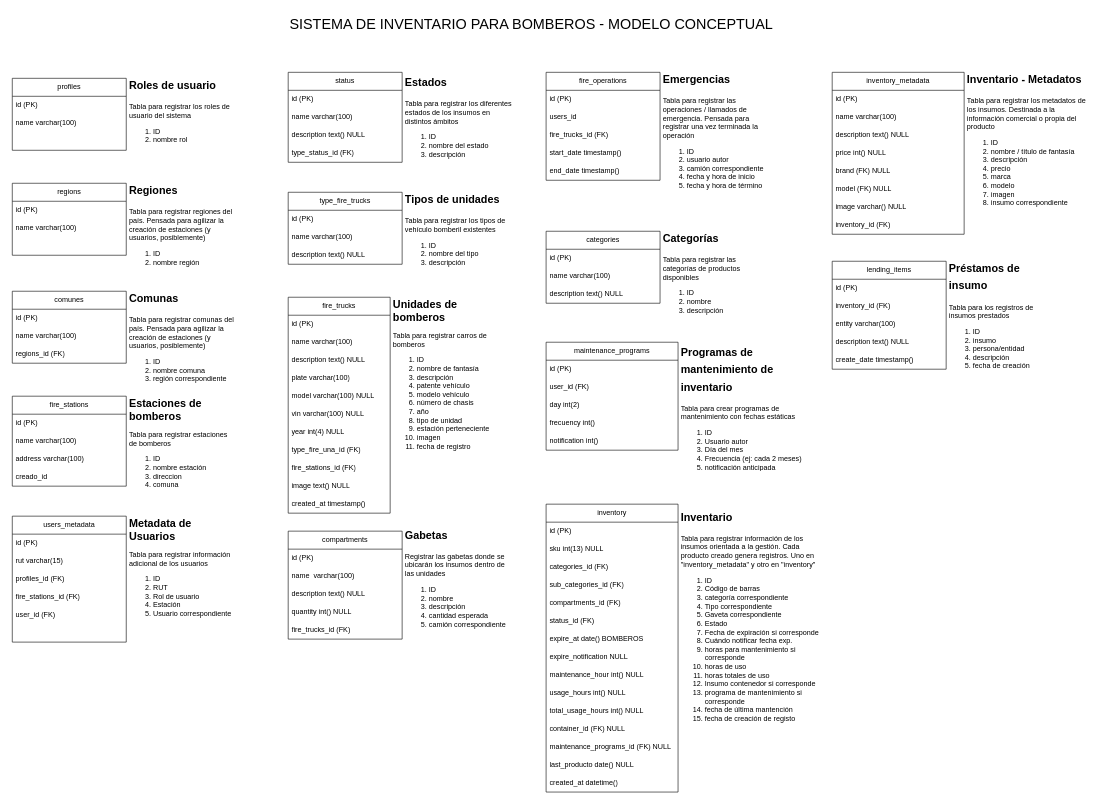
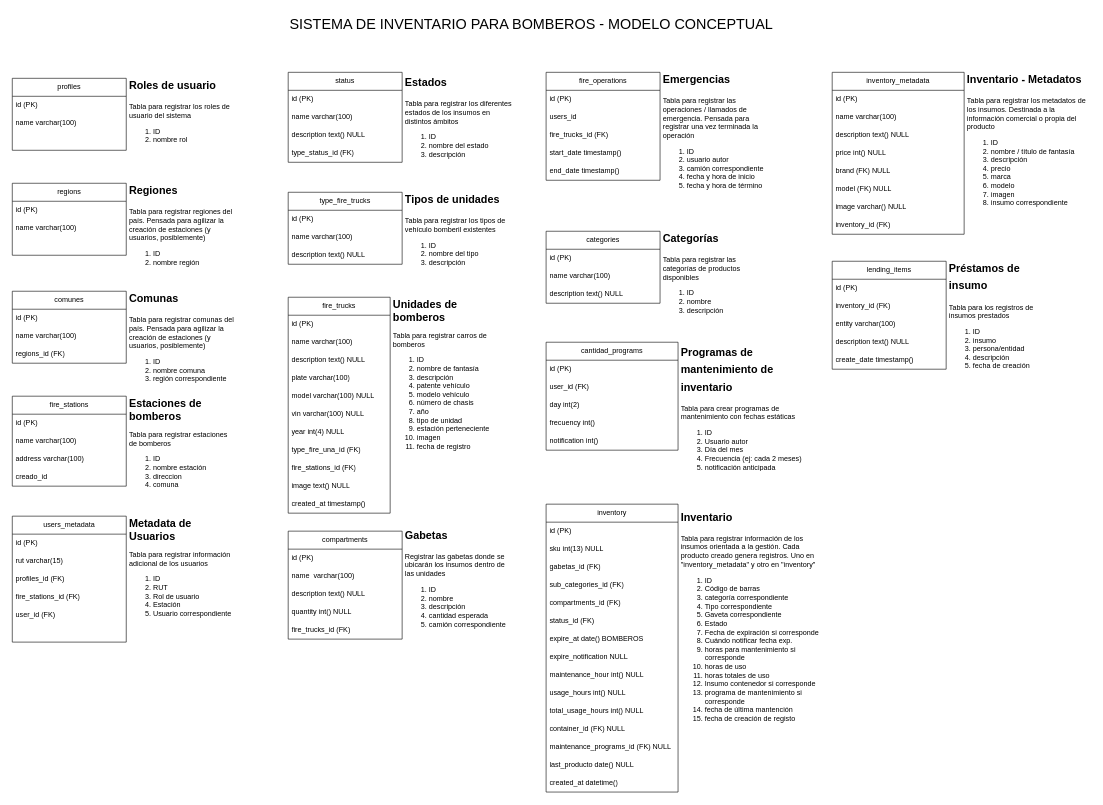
node "maintenance_programs": label "maintenance_programs" -> "cantidad_programs"
node "categories_id (FK)": label "categories_id (FK)" -> "gabetas_id (FK)"
